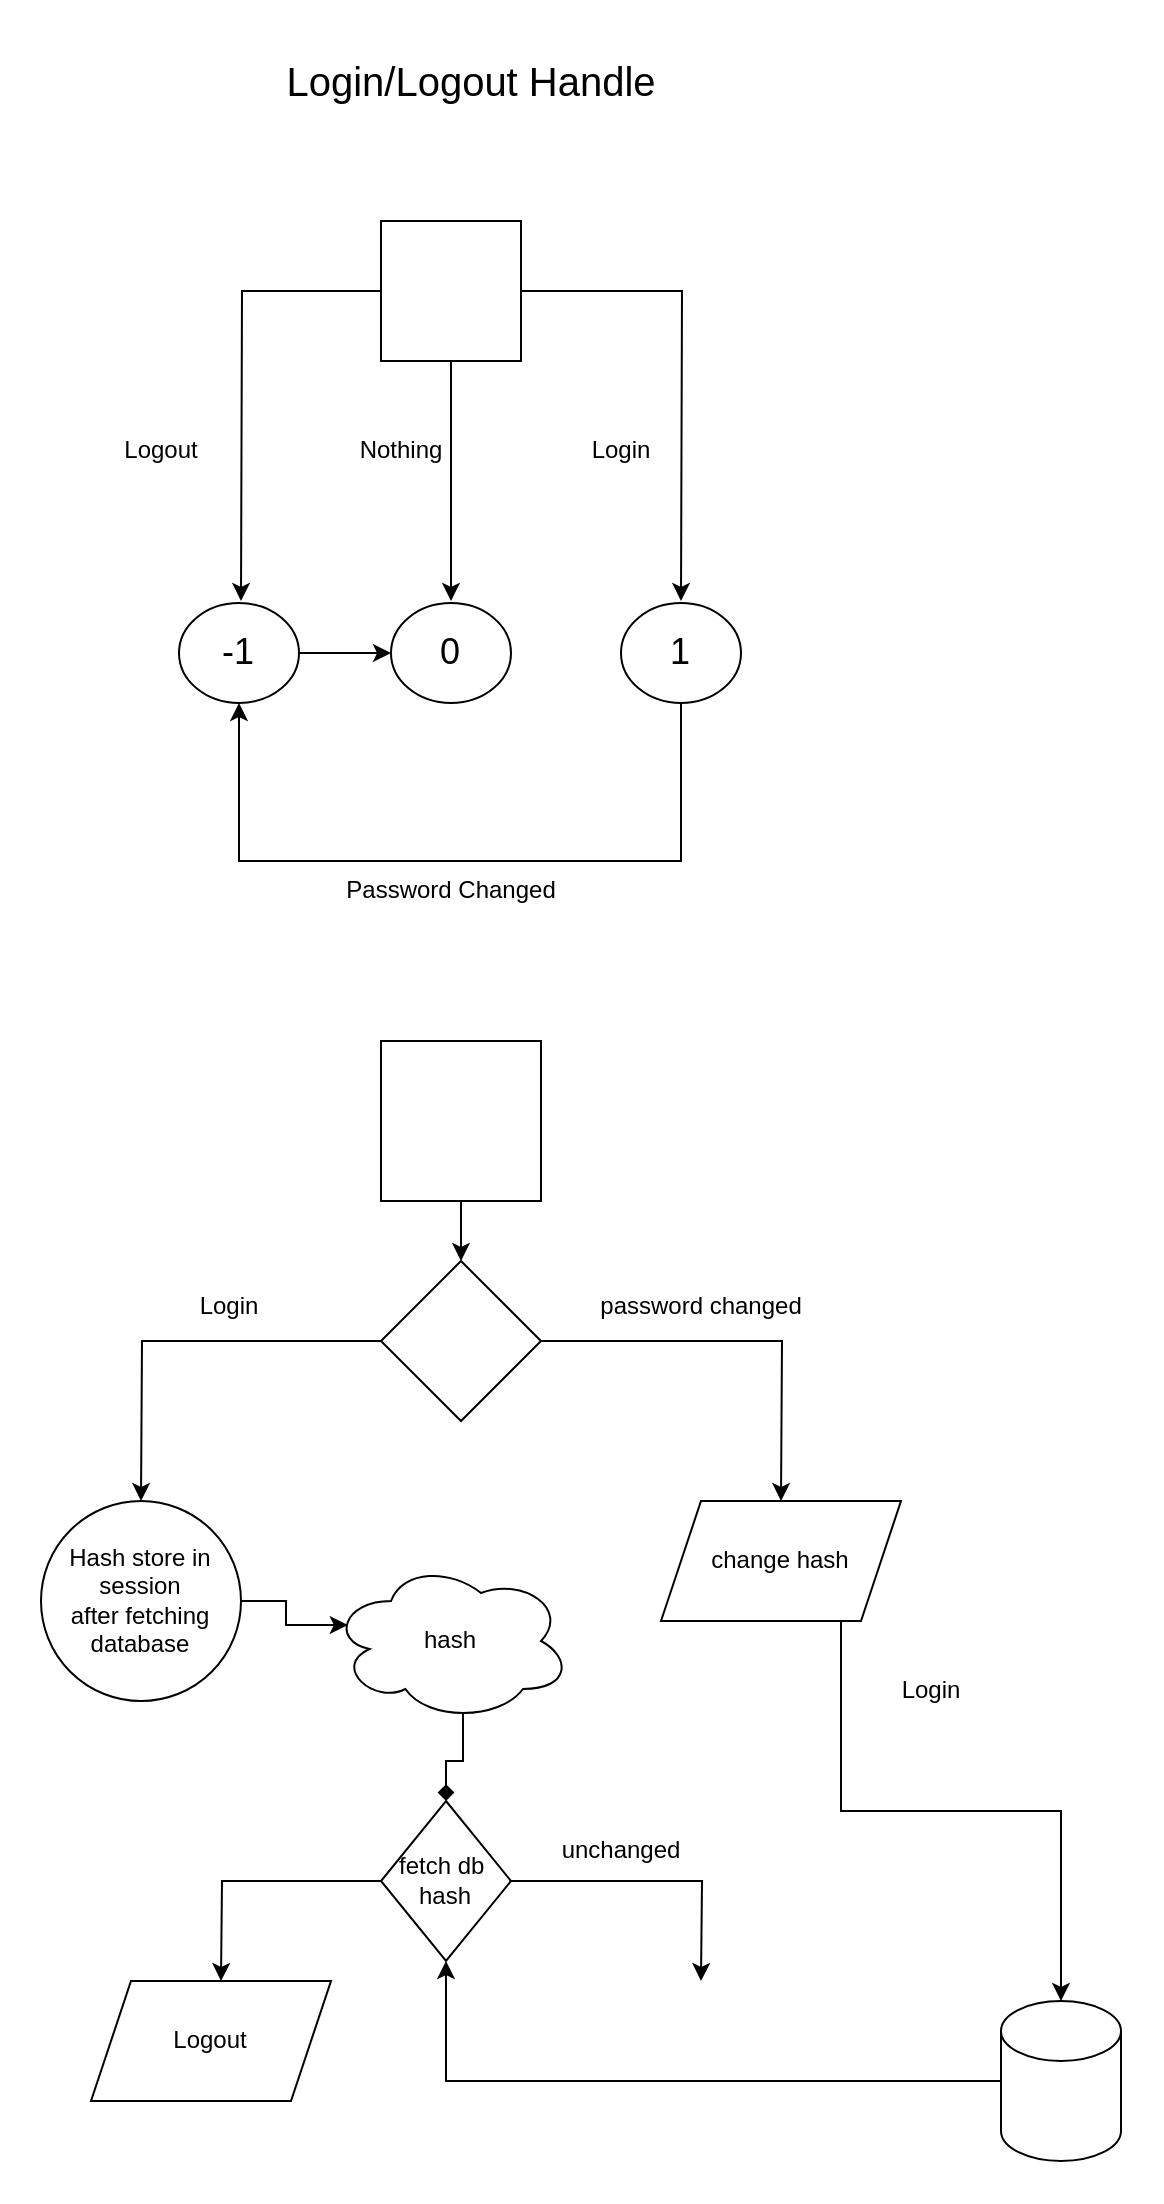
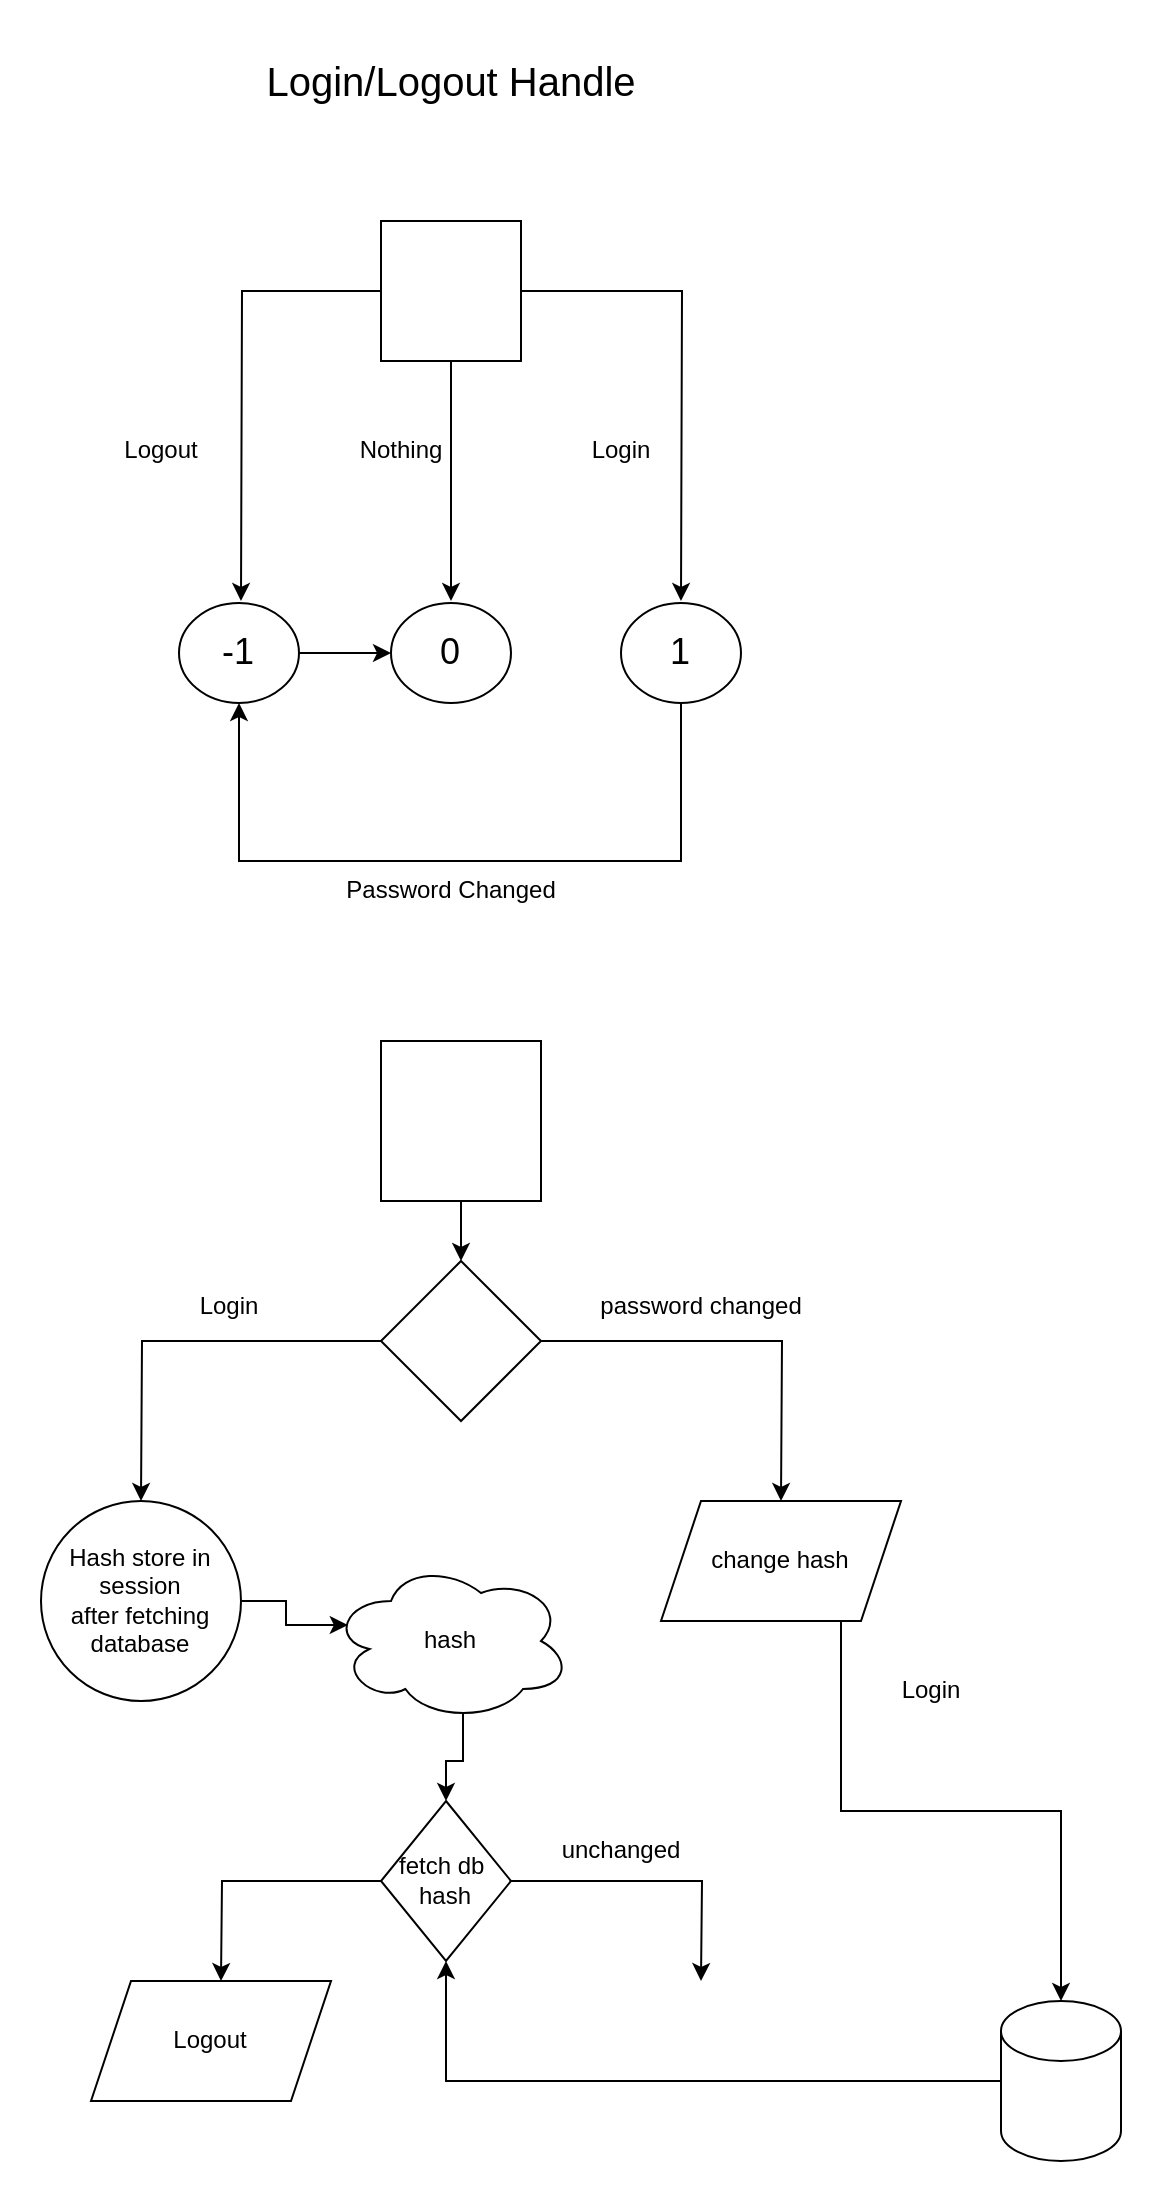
node "Login/Logout Handle": moved (471, 81) -> (451, 81)
edge "hash" -> "fetch db hash": arrowhead diamond -> classic
